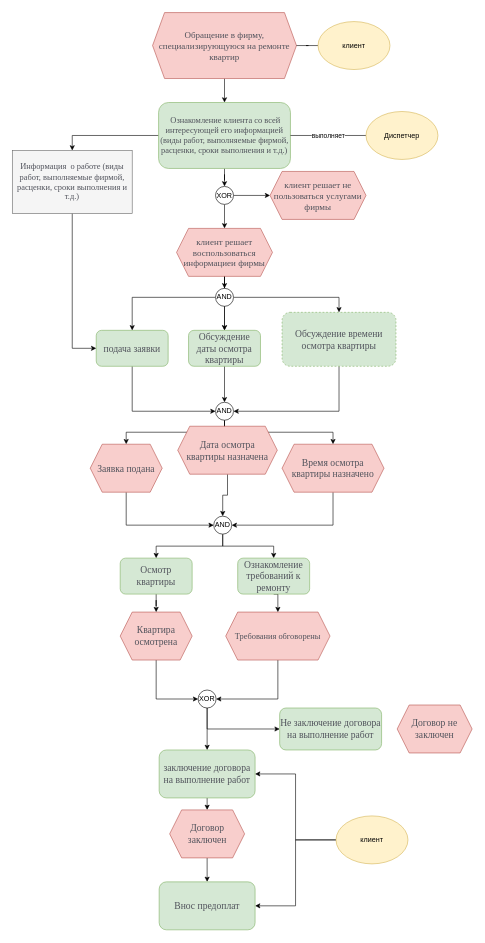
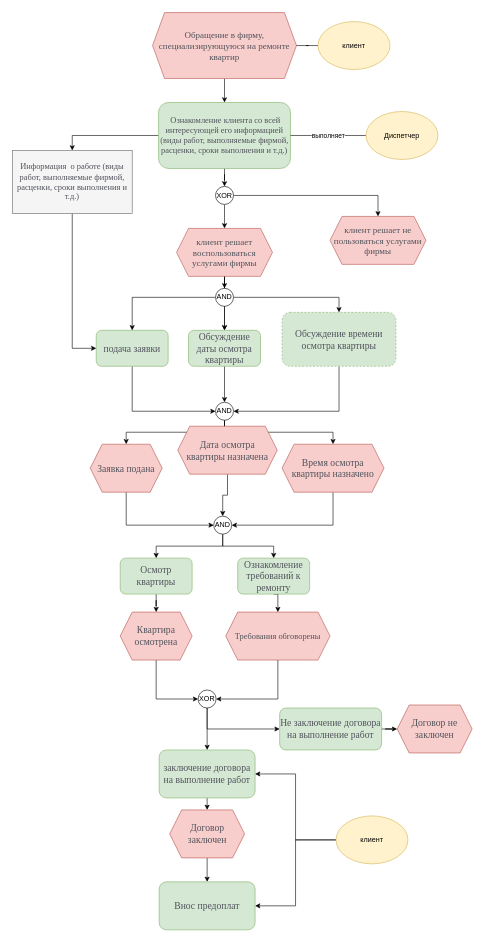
node "клиент решает не пользоваться услугами фирмы": moved (318, 195) -> (378, 240)
node "клиент решает воспользоваться информациеи фирмы": label "клиент решает воспользоваться информациеи фирмы" -> "клиент решает воспользоваться услугами фирмы"
edge "Не заключение договора на выполнение работ" -> "Договор не заключен": added
